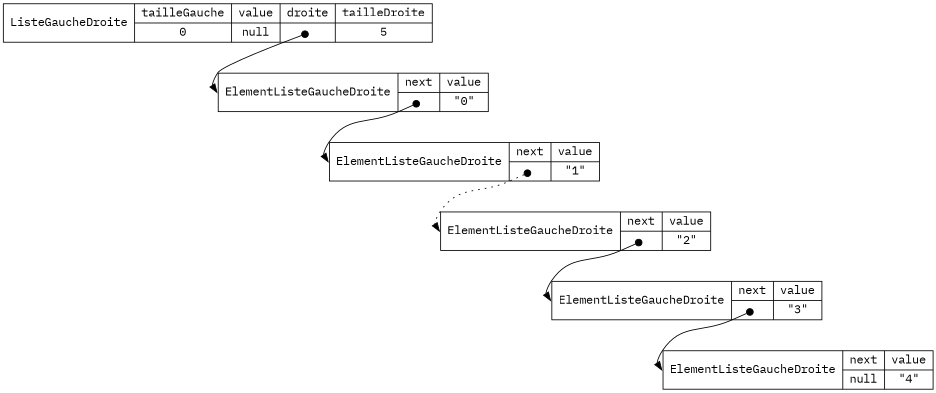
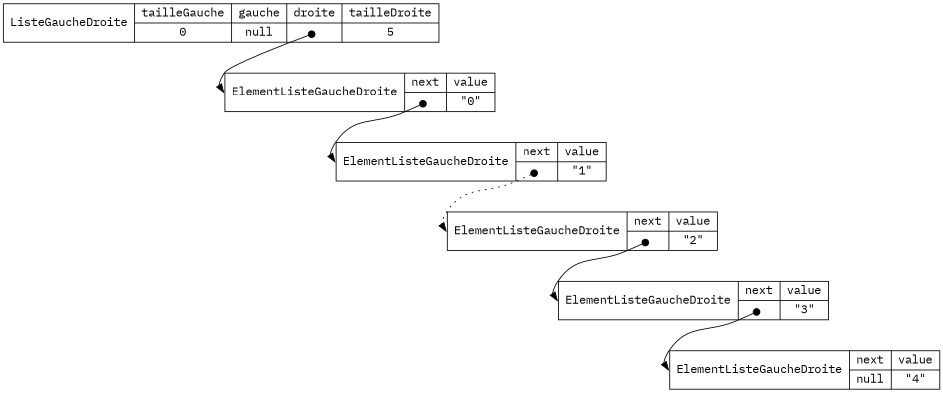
node "ListeGaucheDroite": text "value" -> "gauche"
